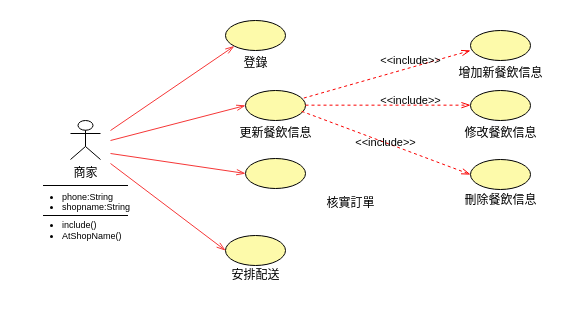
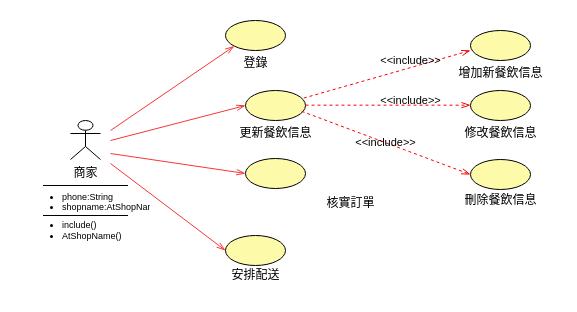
node "phone:String shopname:String": label "phone:String shopname:String" -> "phone:String shopname:AtShopName"
